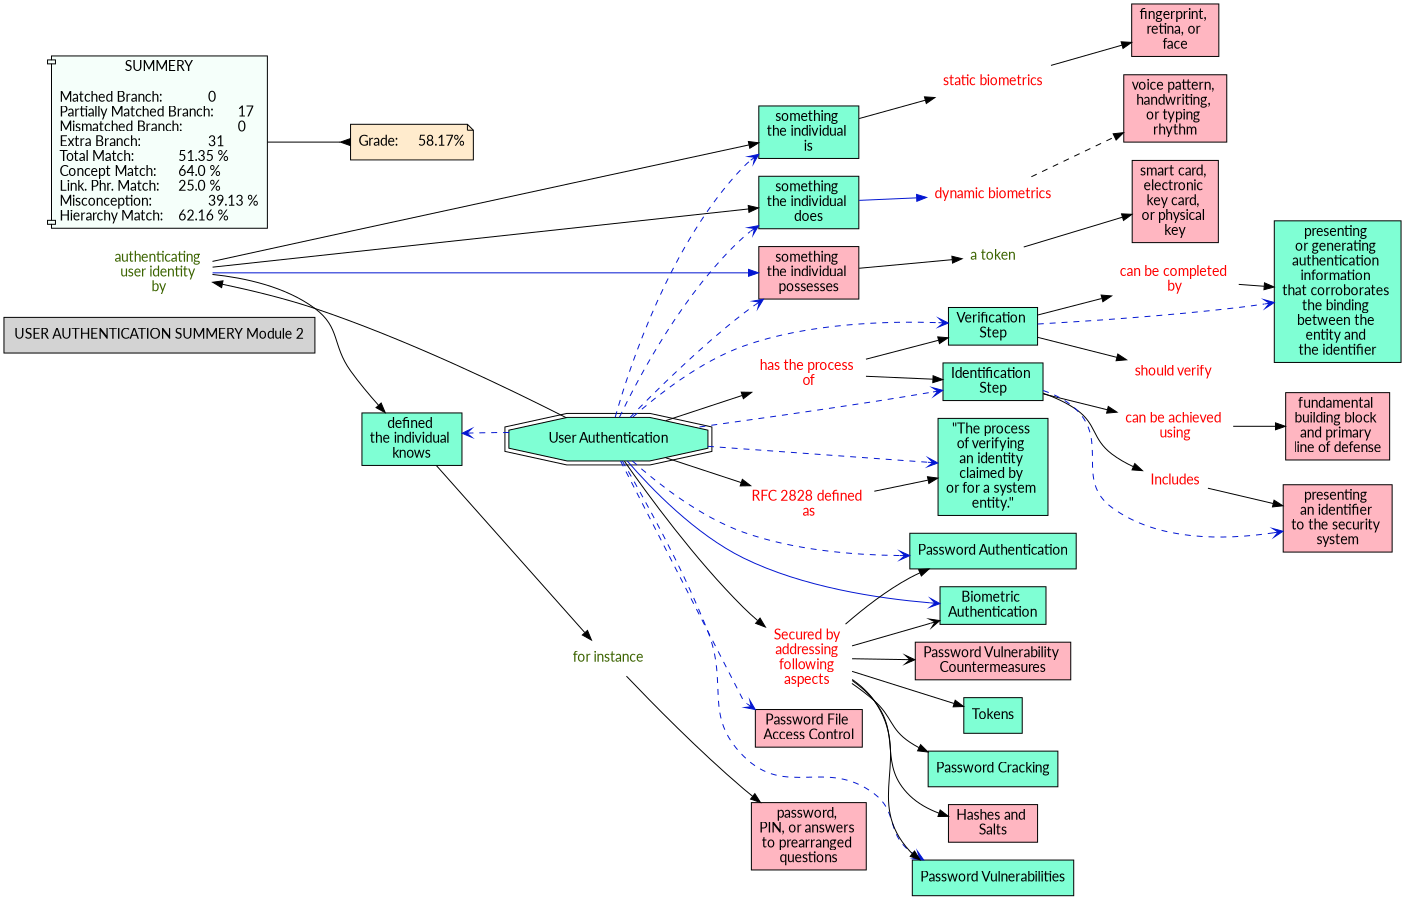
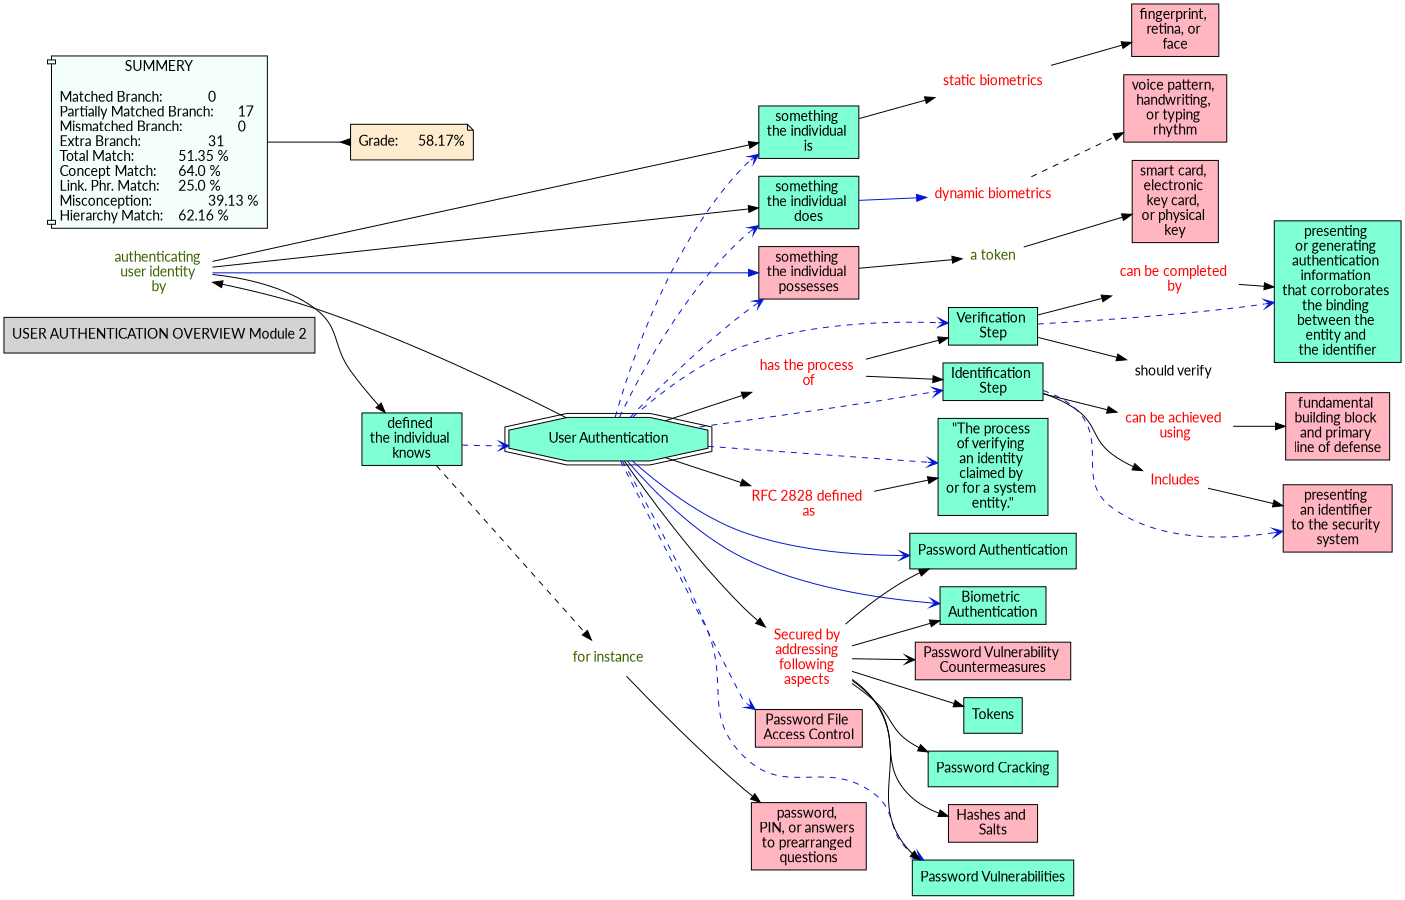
node "USER AUTHENTICATION SUMMERY Module 2": label "USER AUTHENTICATION SUMMERY Module 2" -> "USER AUTHENTICATION OVERVIEW Module 2"
node "should verify": fontcolor red -> black
edge "User Authentication" -> "defined the individual knows": reversed
edge "User Authentication" -> "Password Authentication": style dashed -> solid
edge "defined the individual knows" -> "for instance": style solid -> dashed
edge "Secured by addressing following aspects" -> "Biometric Authentication": arrowhead open -> normal
